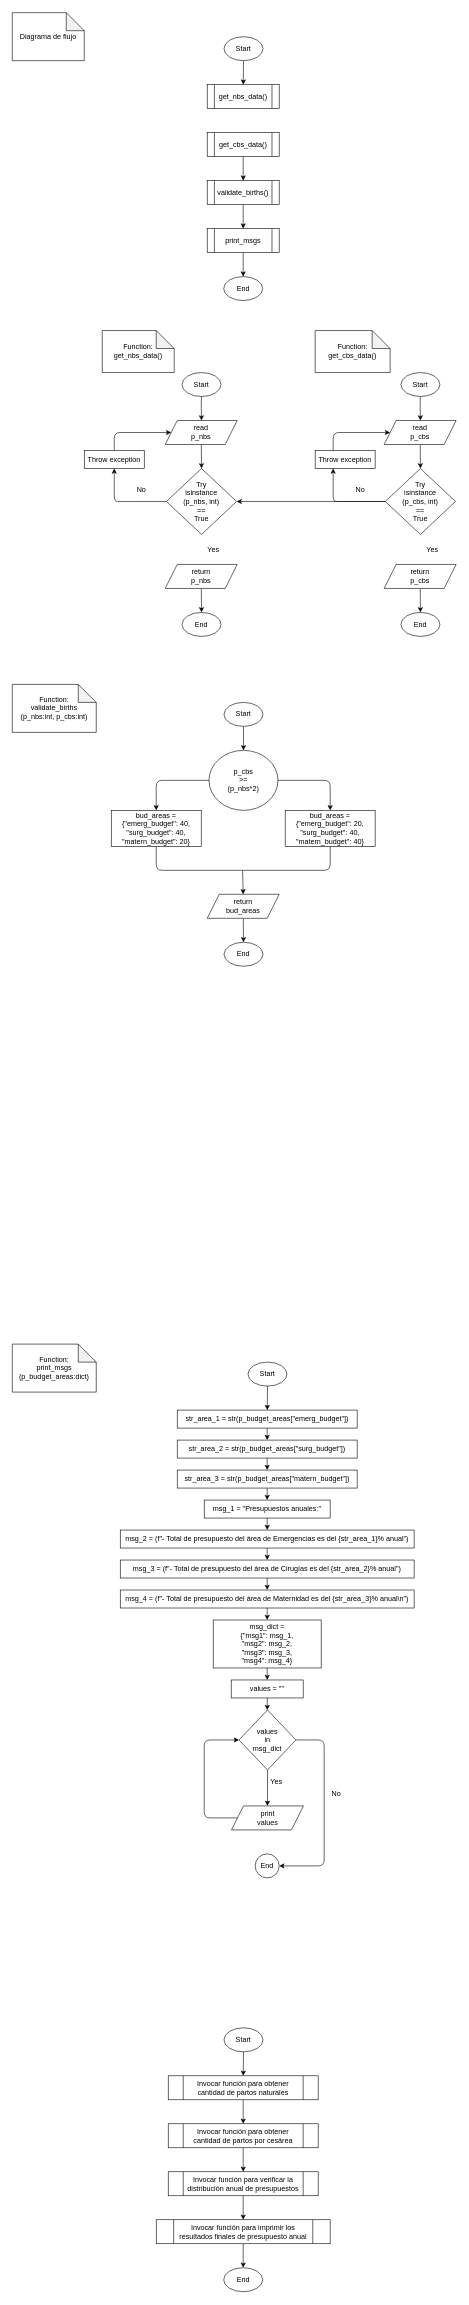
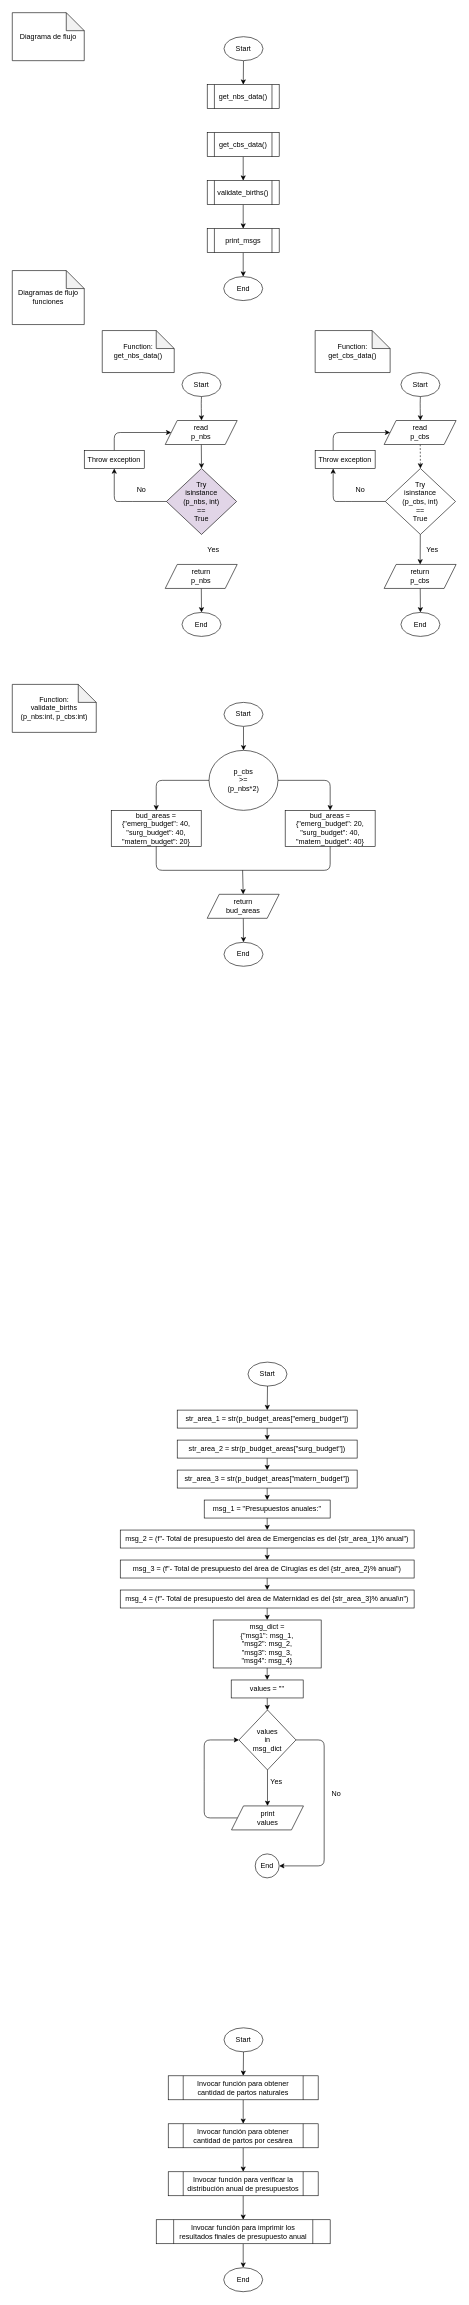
node "Diagramas de flujo funciones": added
edge "read p_cbs" -> "Try isinstance (p_cbs, int) == True": style solid -> dashed
node "Try isinstance (p_nbs, int) == True": fillcolor #ffffff -> #e1d5e7
edge "Try isinstance (p_cbs, int) == True" -> "Try isinstance (p_nbs, int) == True": now "Try isinstance (p_cbs, int) == True" -> "return p_cbs"
node "Function: print_msgs (p_budget_areas:dict)": removed
